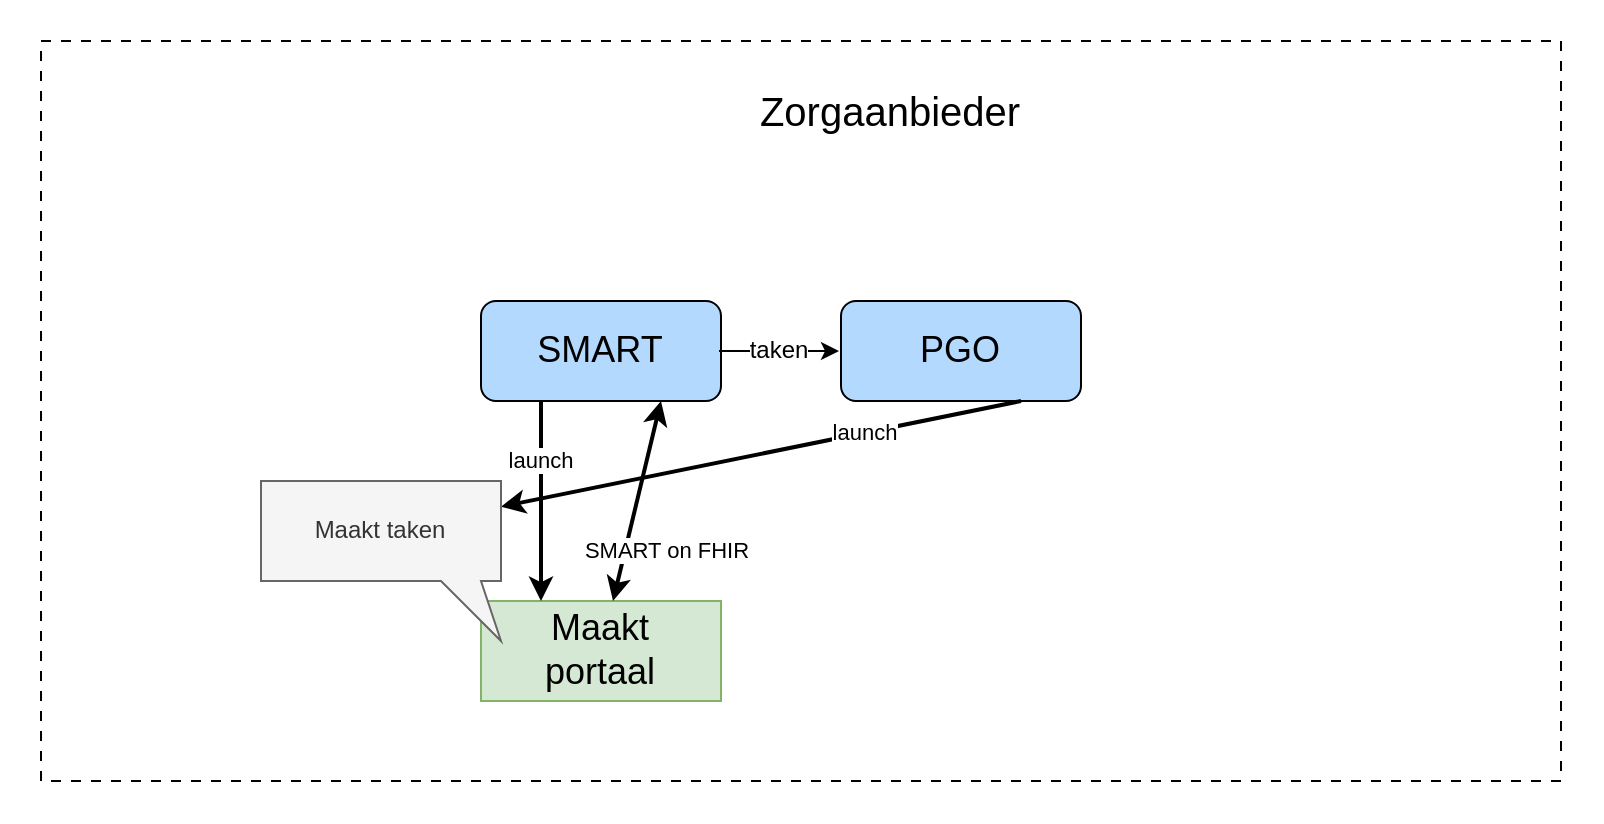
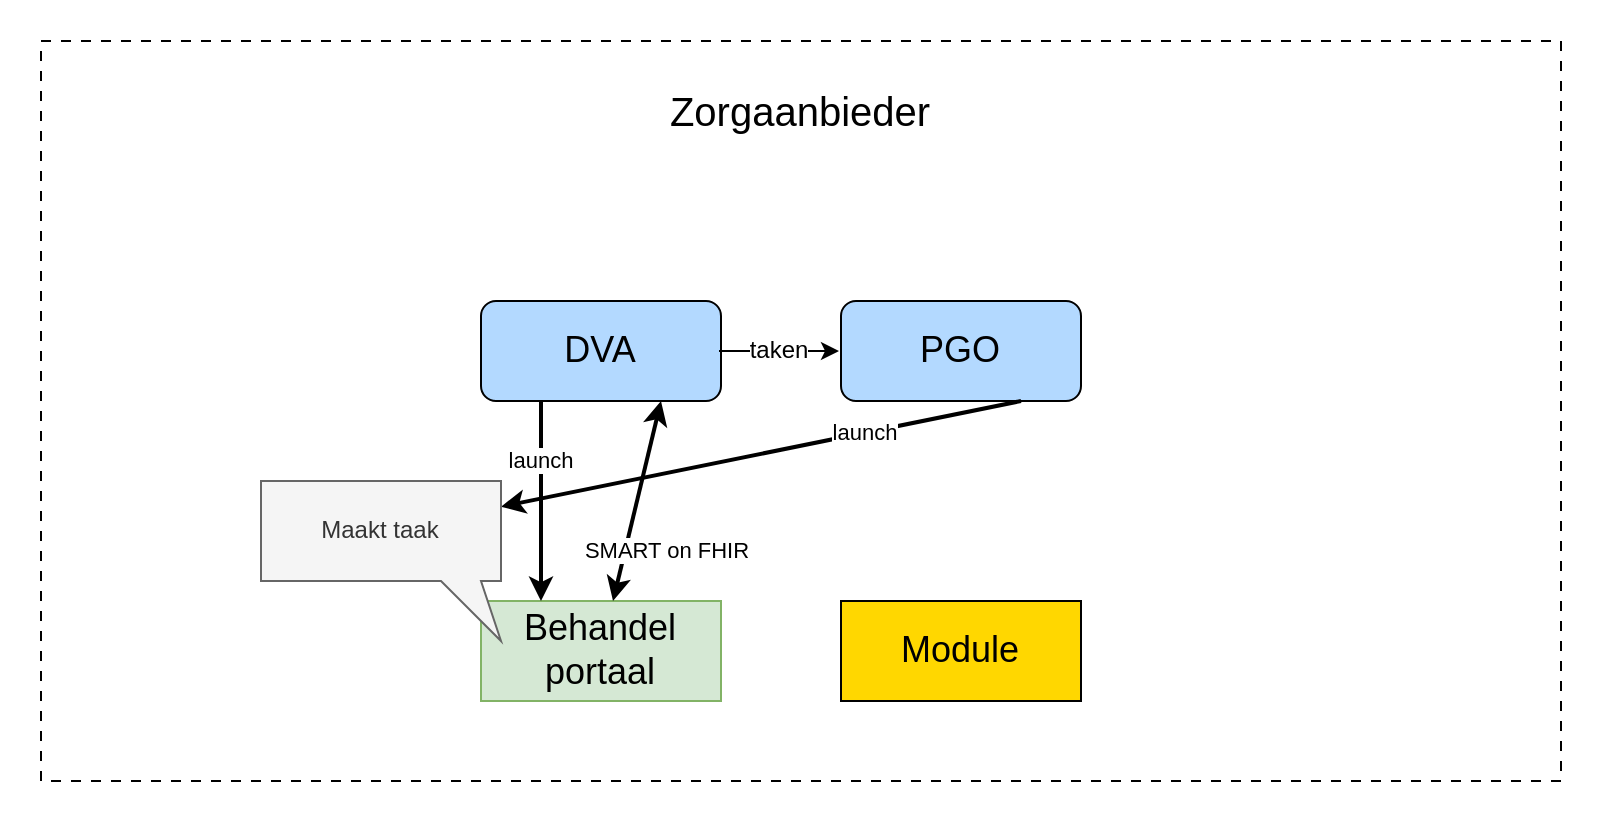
node "Zorgaanbieder": moved (891, 111) -> (801, 111)
node "SMART": label "SMART" -> "DVA"
node "Maakt taken": label "Maakt taken" -> "Maakt taak"
node "Maakt portaal": label "Maakt portaal" -> "Behandel portaal"
node "Module": added
